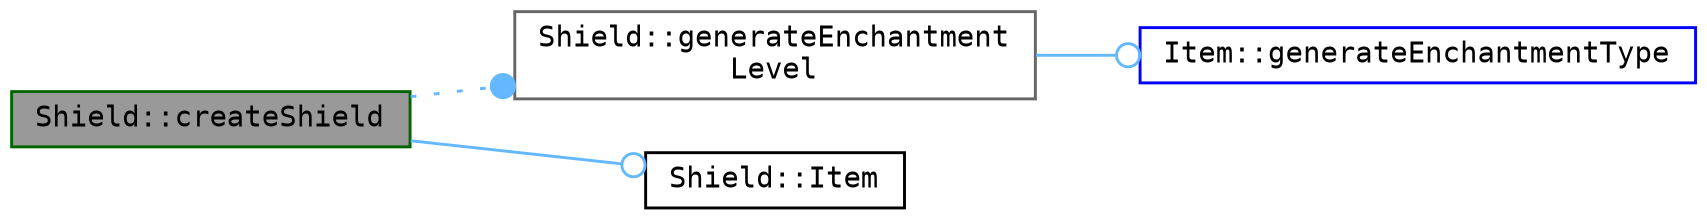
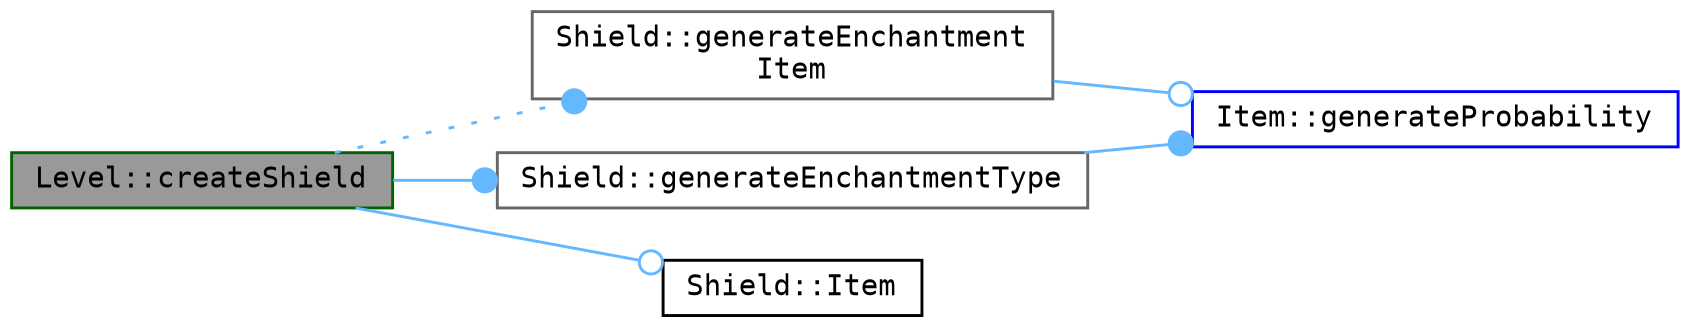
node "Shield::generateEnchantment Level": label "Shield::generateEnchantment Level" -> "Shield::generateEnchantment Item"
node "Item::generateEnchantmentType": label "Item::generateEnchantmentType" -> "Item::generateProbability"
node "Shield::createShield": label "Shield::createShield" -> "Level::createShield"
node "Shield::generateEnchantmentType": added
